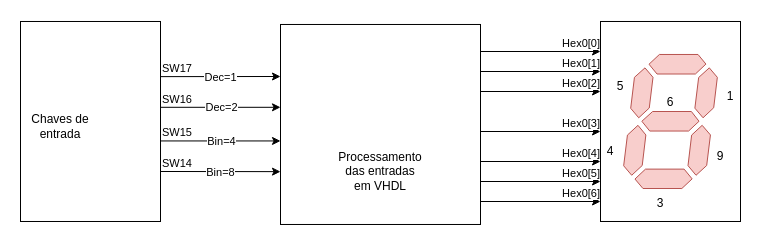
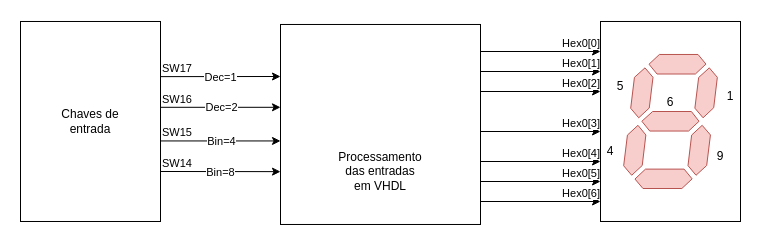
node "Chaves de entrada": moved (61, 126) -> (91, 121)
node "3": removed
